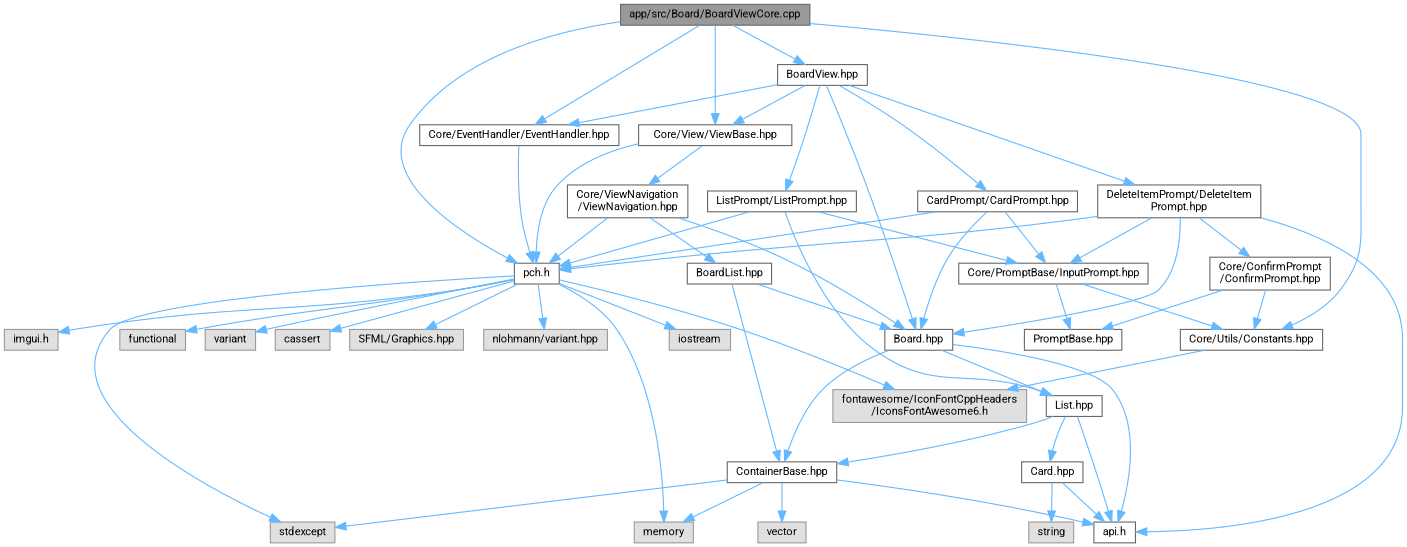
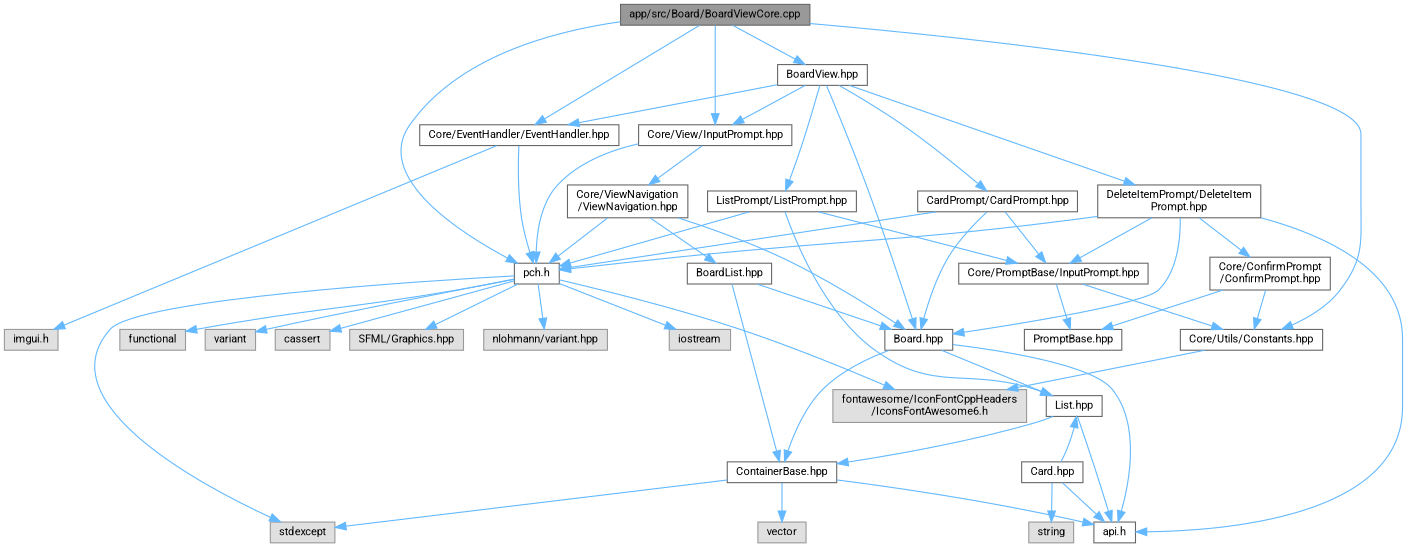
node "Core/View/ViewBase.hpp": label "Core/View/ViewBase.hpp" -> "Core/View/InputPrompt.hpp"
edge "pch.h" -> "imgui.h": now "Core/EventHandler/EventHandler.hpp" -> "imgui.h"
edge "List.hpp" -> "Card.hpp": reversed
node "memory": removed
